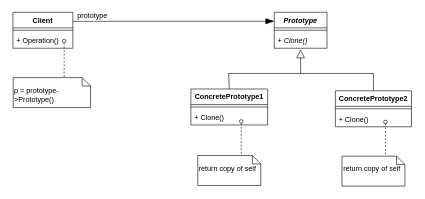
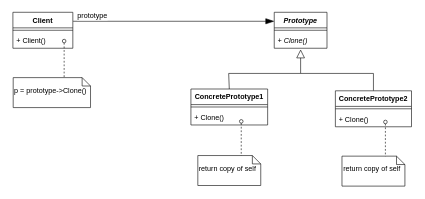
node "+ Operation()": label "+ Operation()" -> "+ Client()"
node "p = prototype->Prototype()": label "p = prototype->Prototype()" -> "p = prototype->Clone()"
